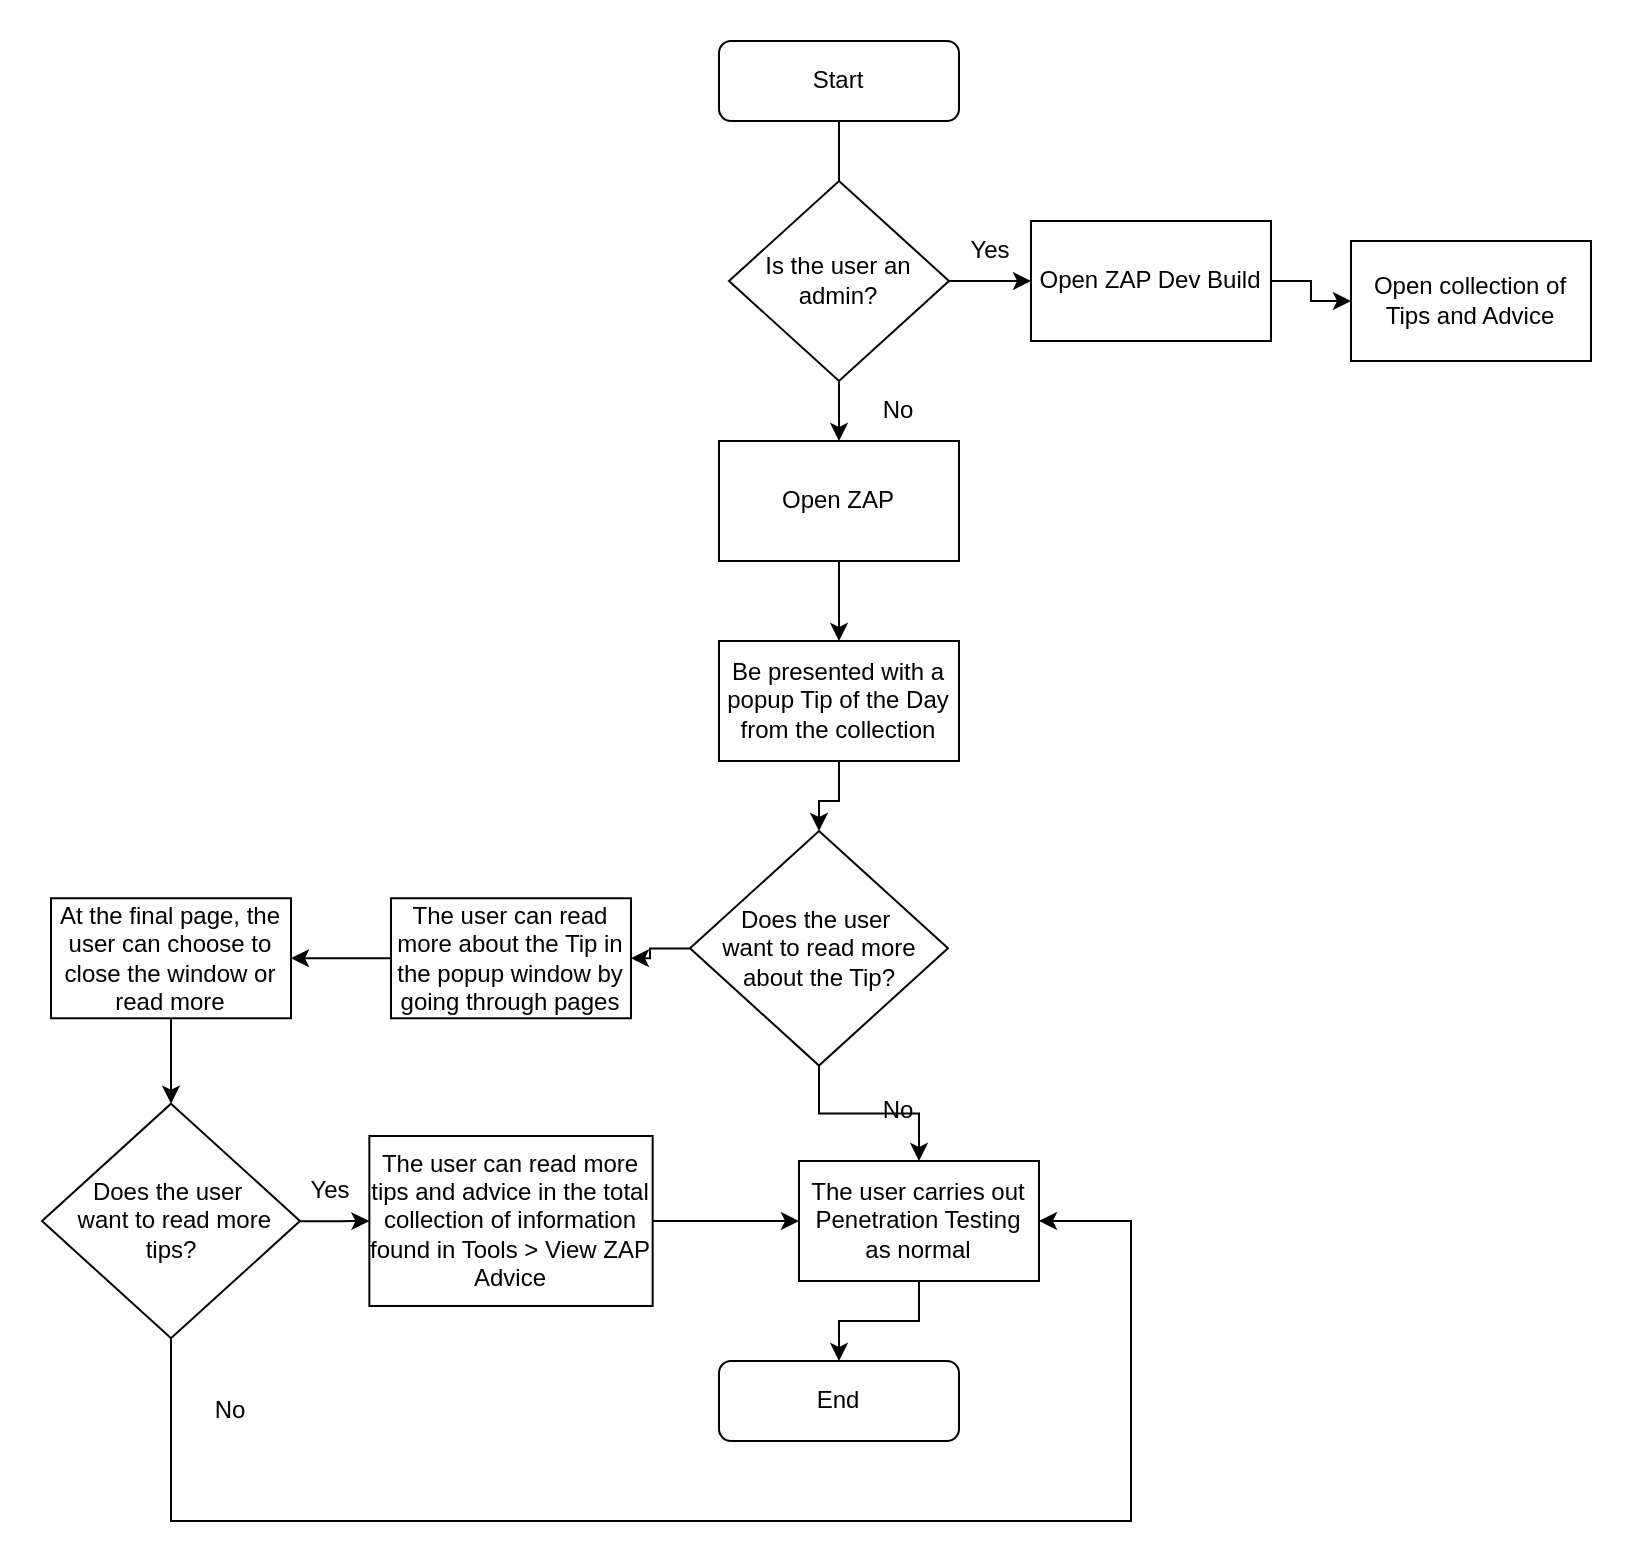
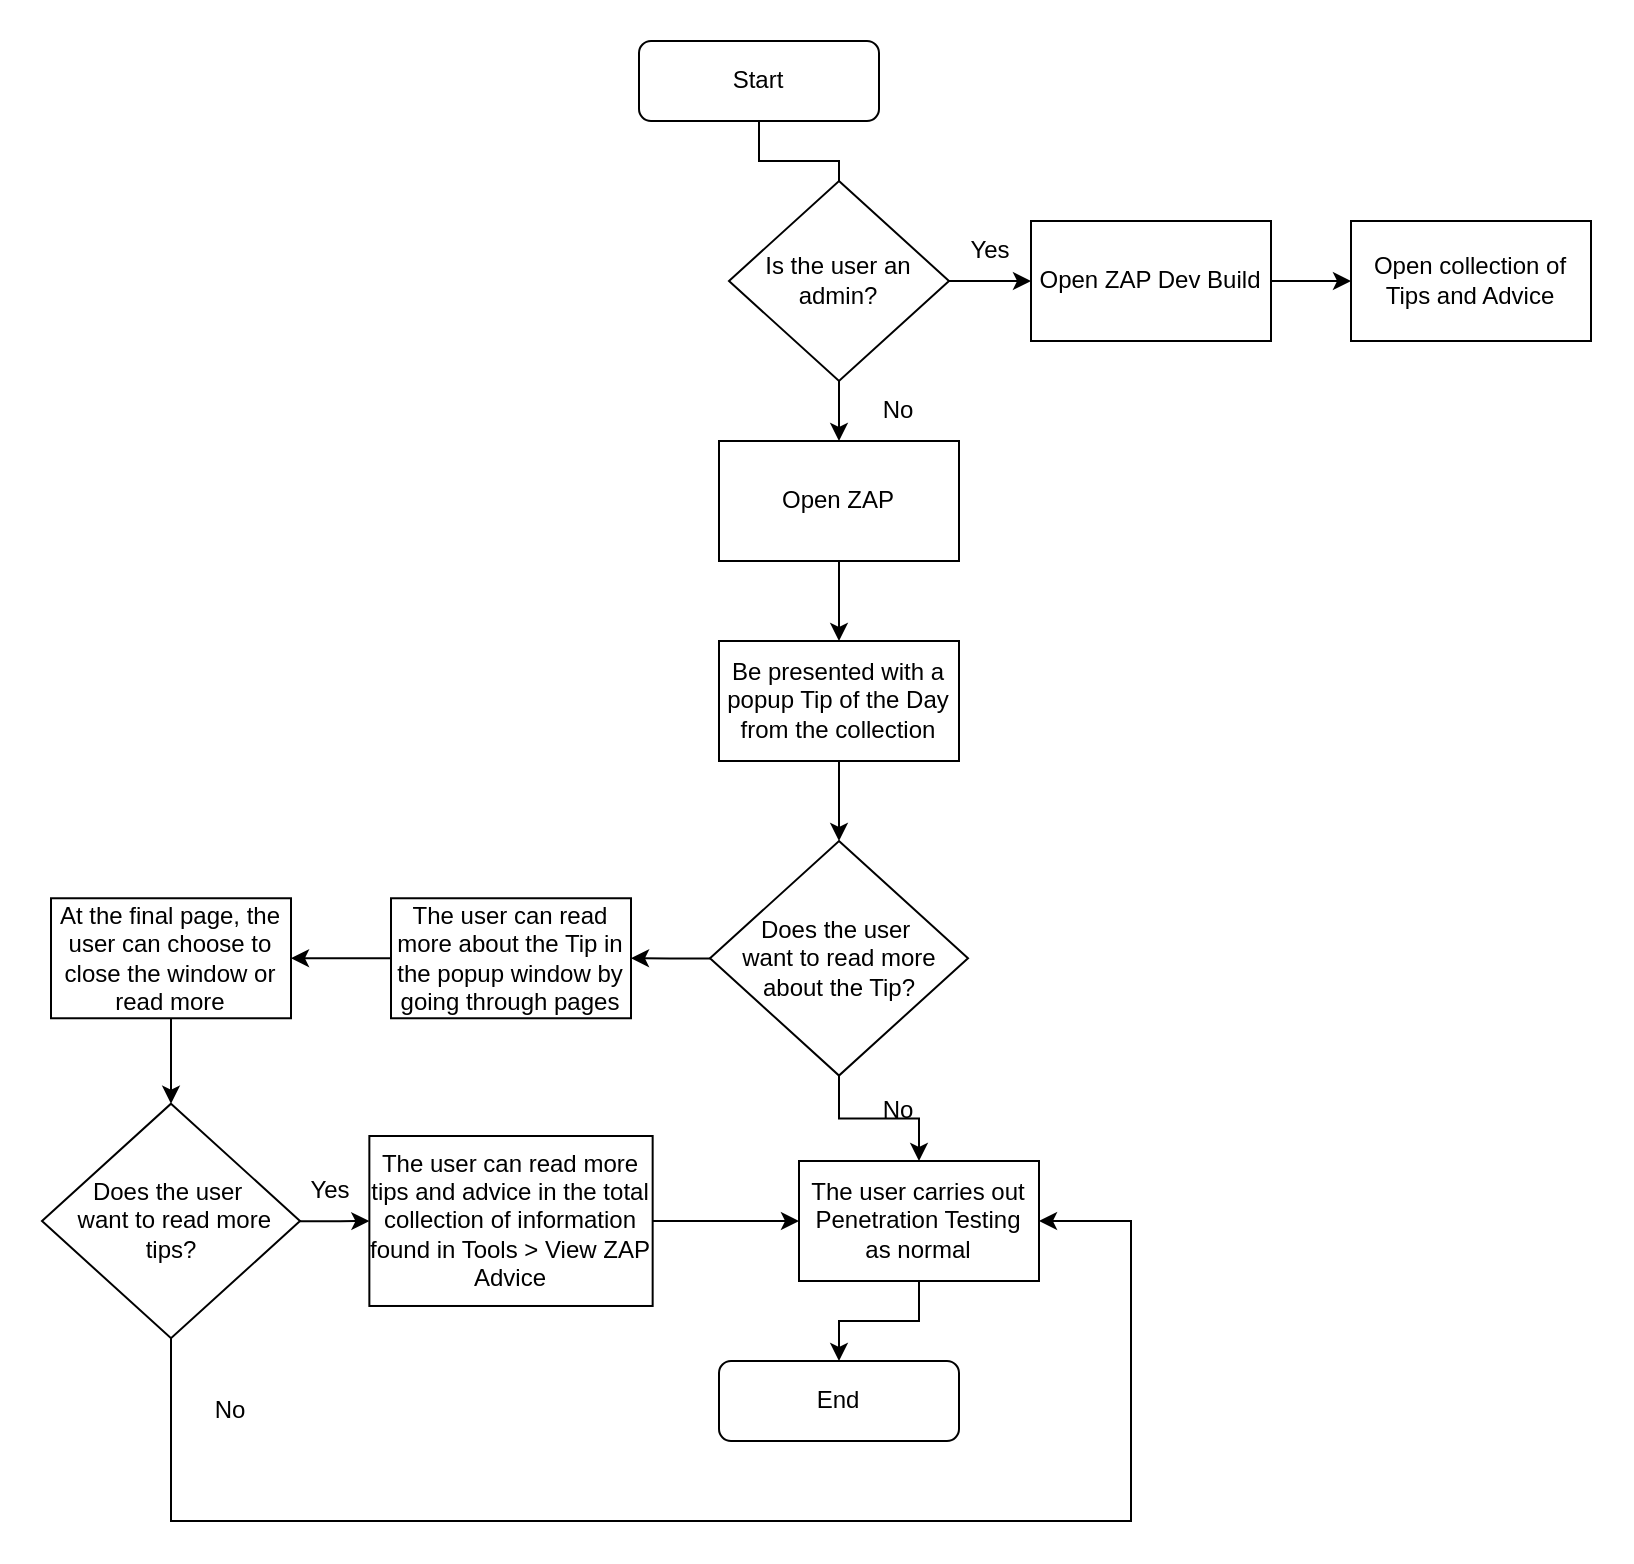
node "Start": moved (839, 81) -> (759, 81)
node "Open collection of Tips and Advice": moved (1471, 301) -> (1471, 281)
node "Does the user want to read more about the Tip?": moved (819, 948) -> (839, 958)
